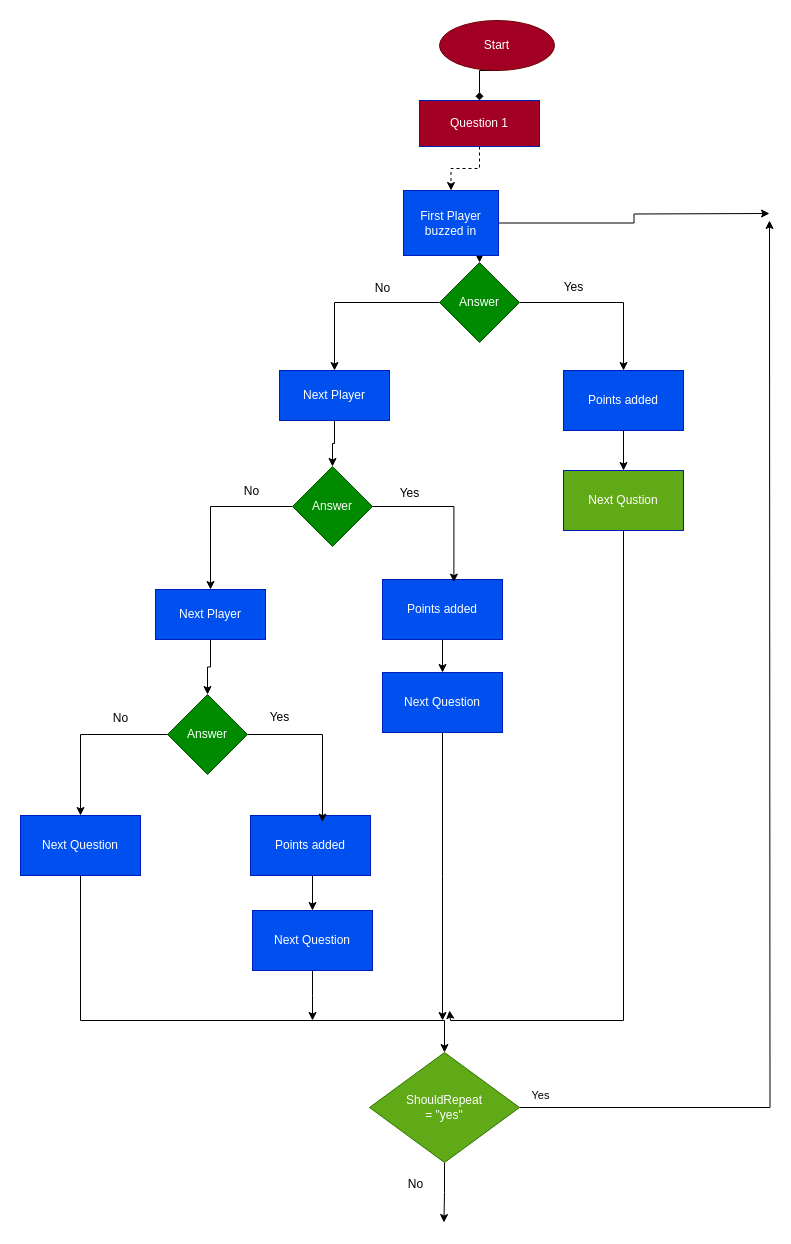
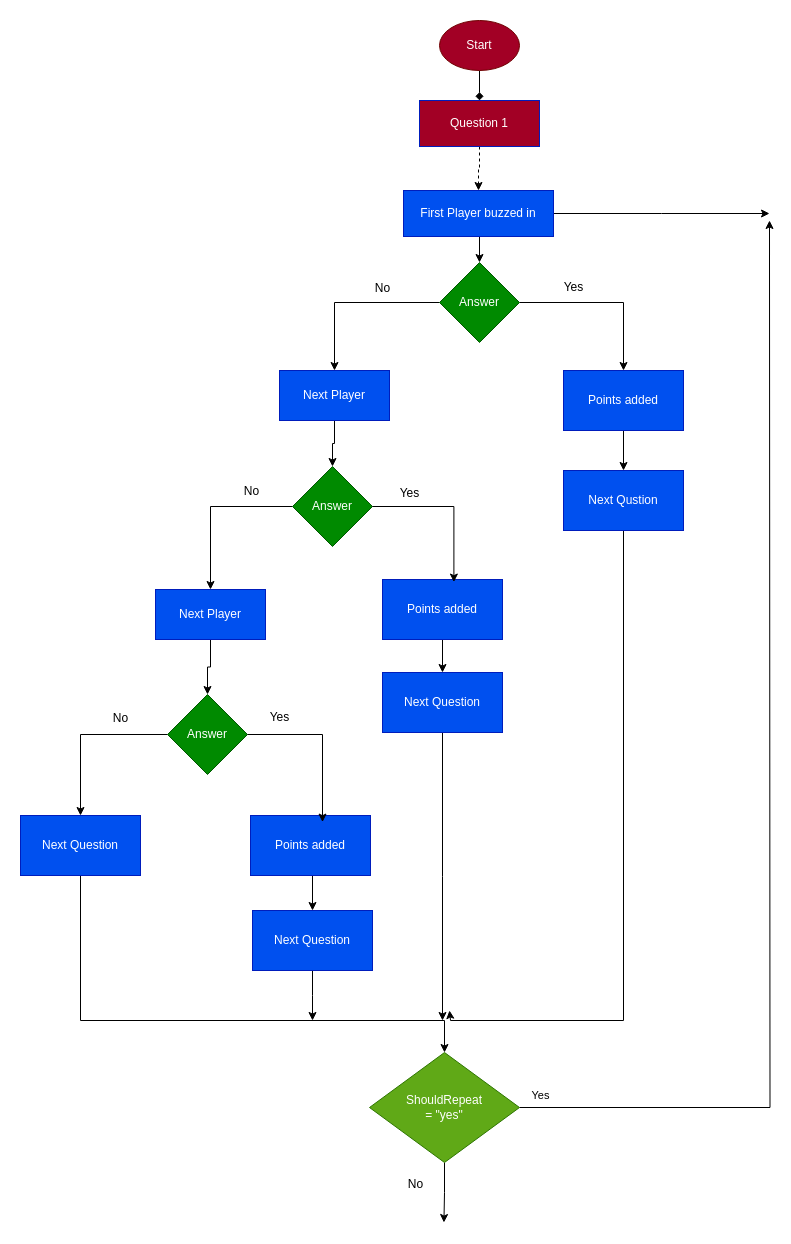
node "Start": size 115x50 -> 80x50
node "First Player buzzed in": size 95x65 -> 150x46
node "Next Qustion": fillcolor #60a917 -> #0050ef
